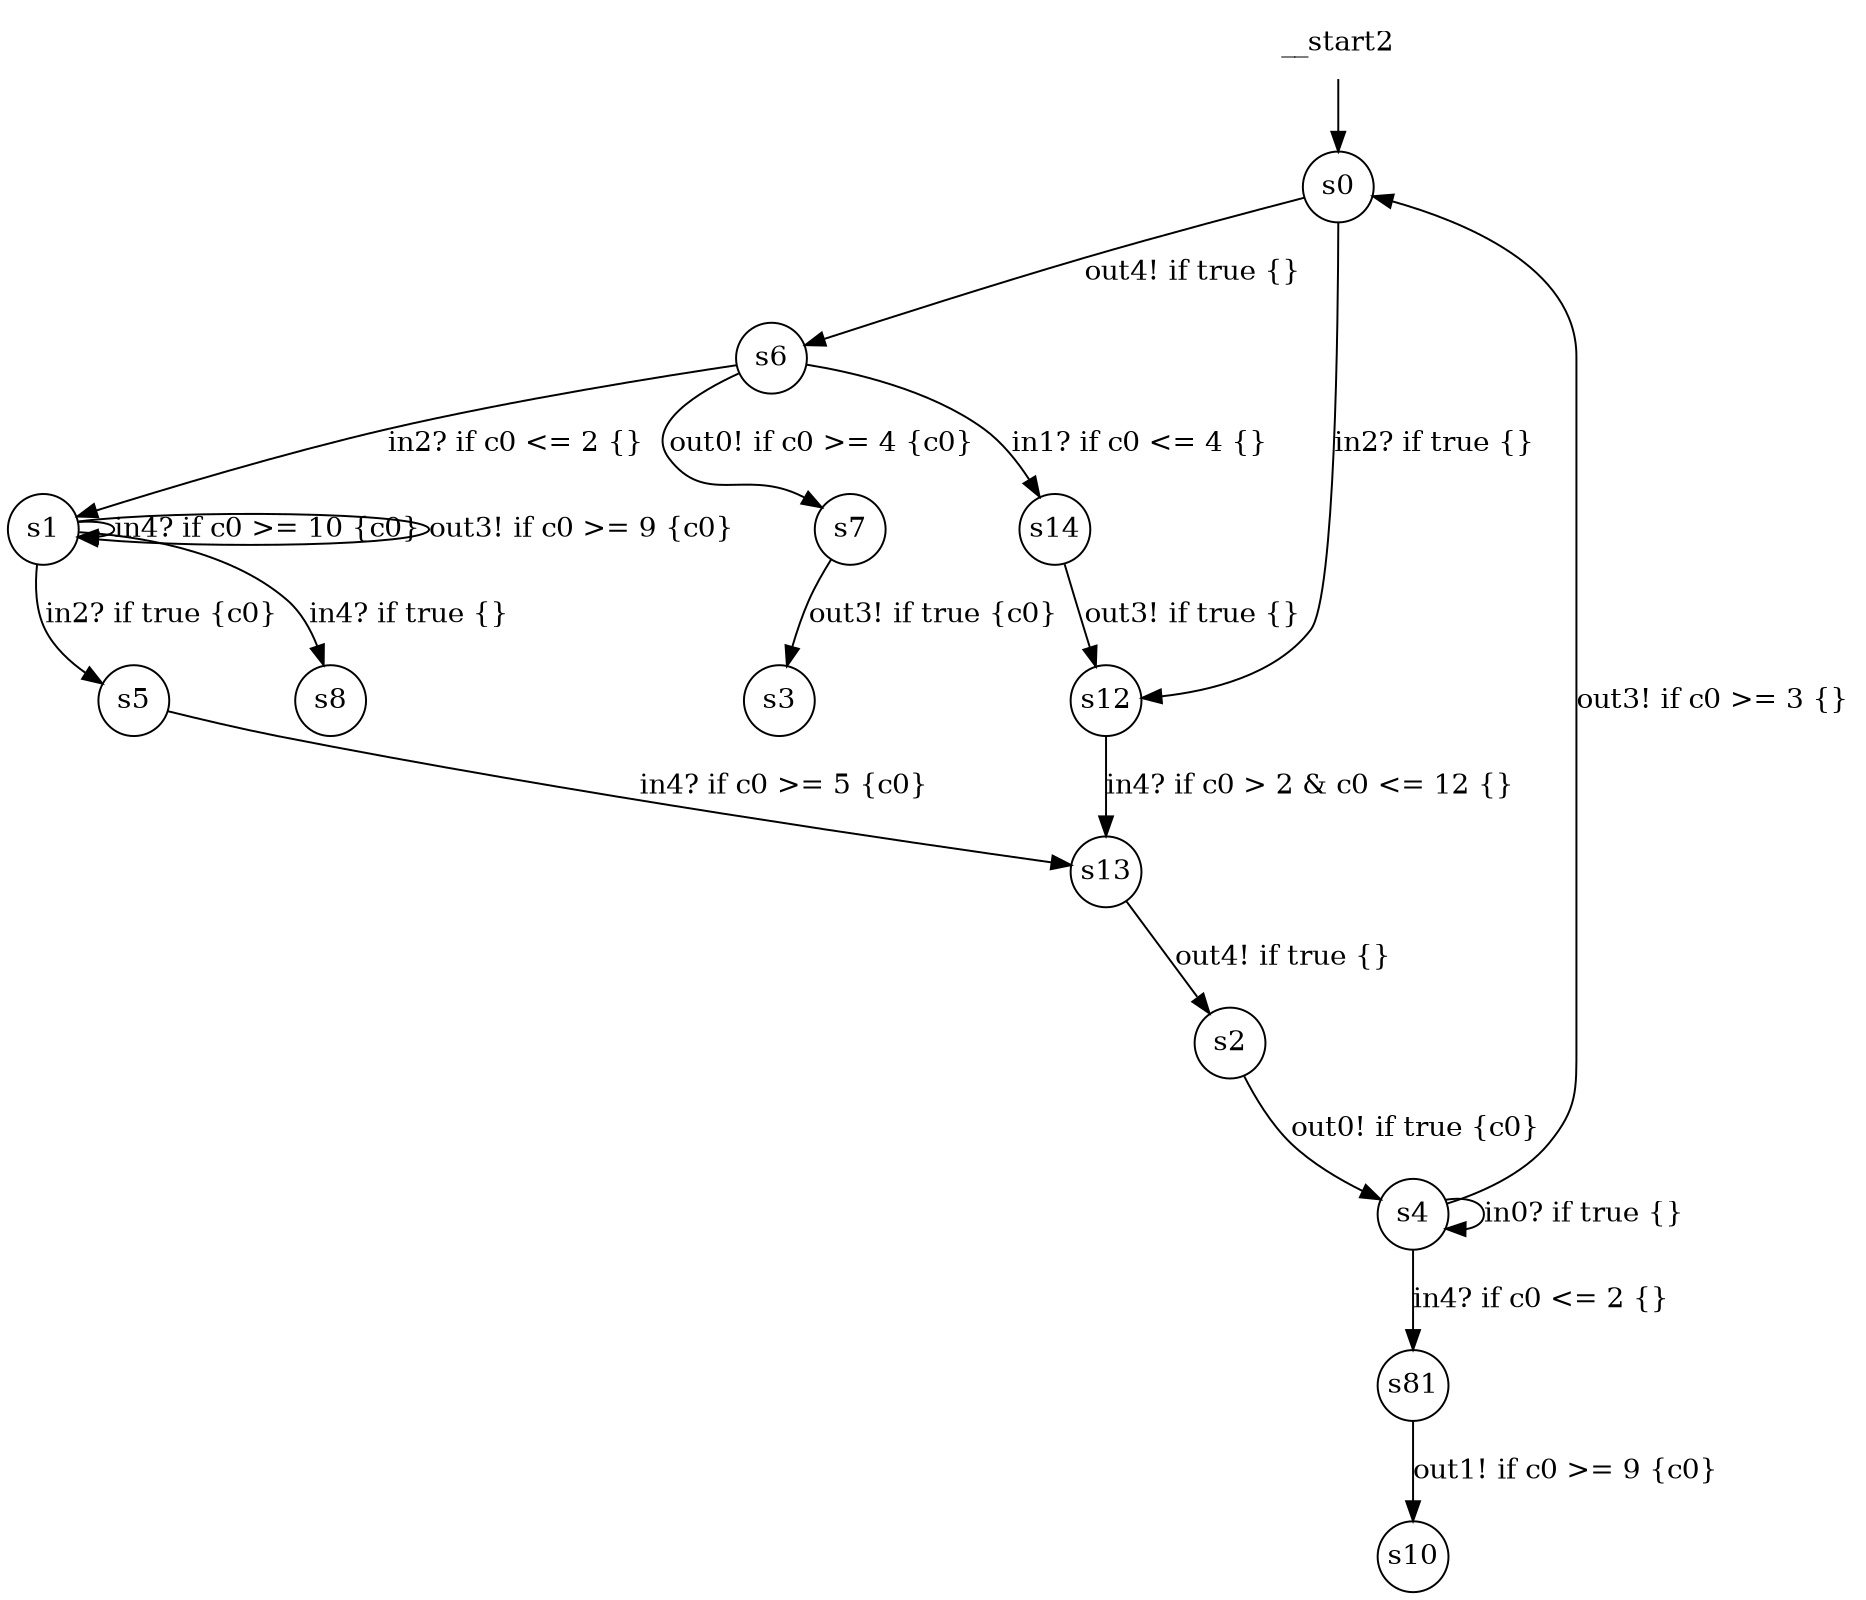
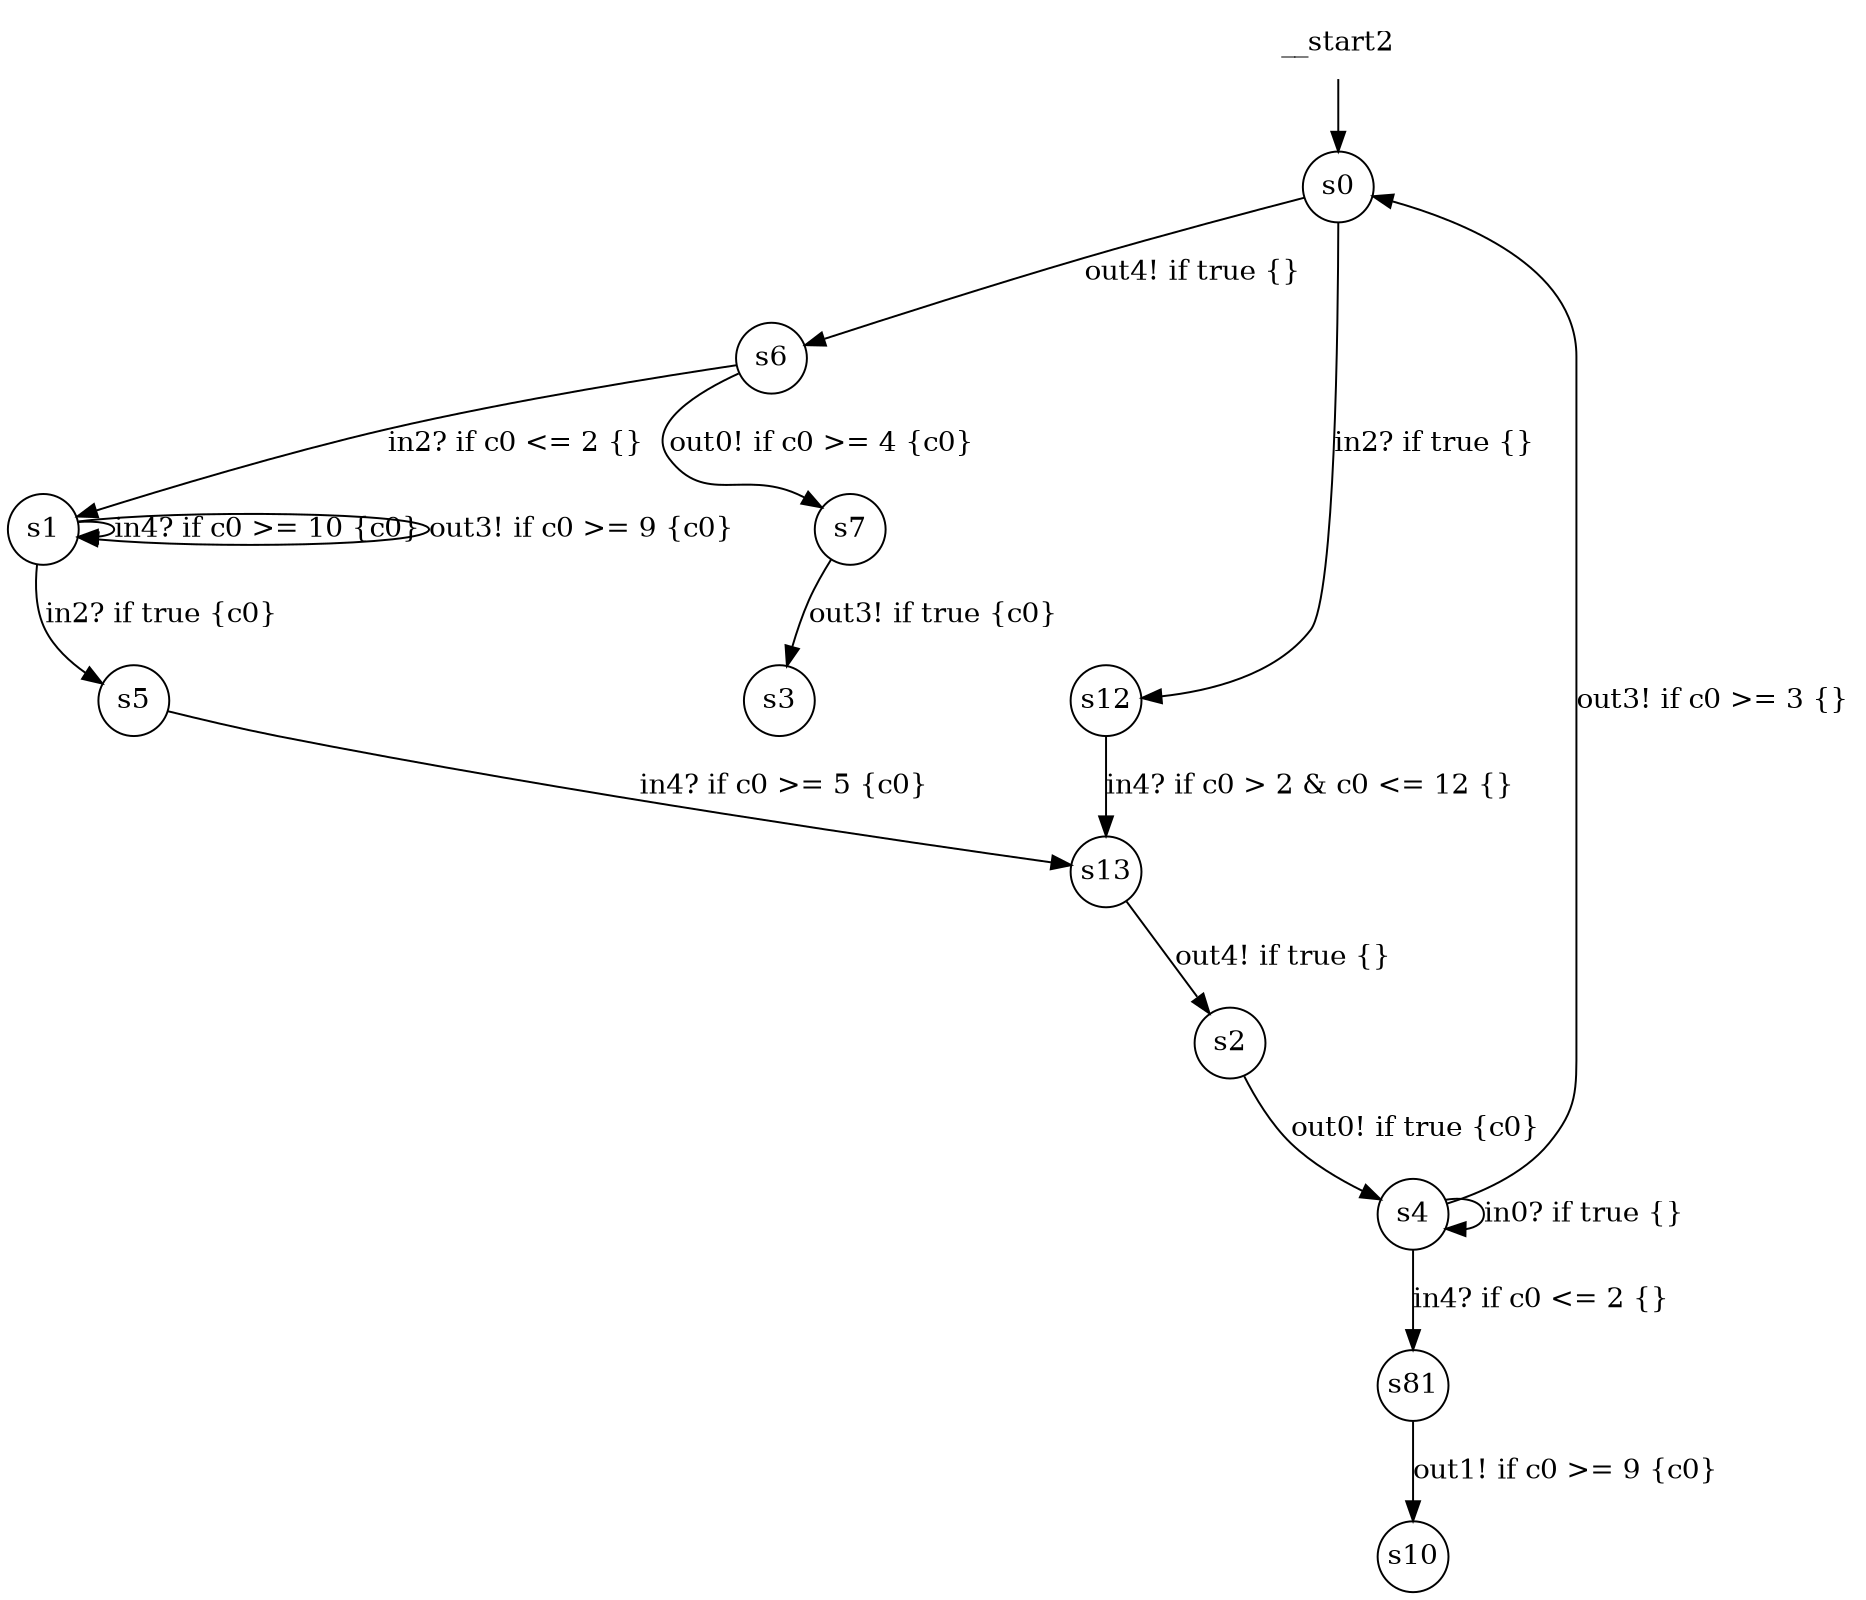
node "s14": removed
node "s8": removed
